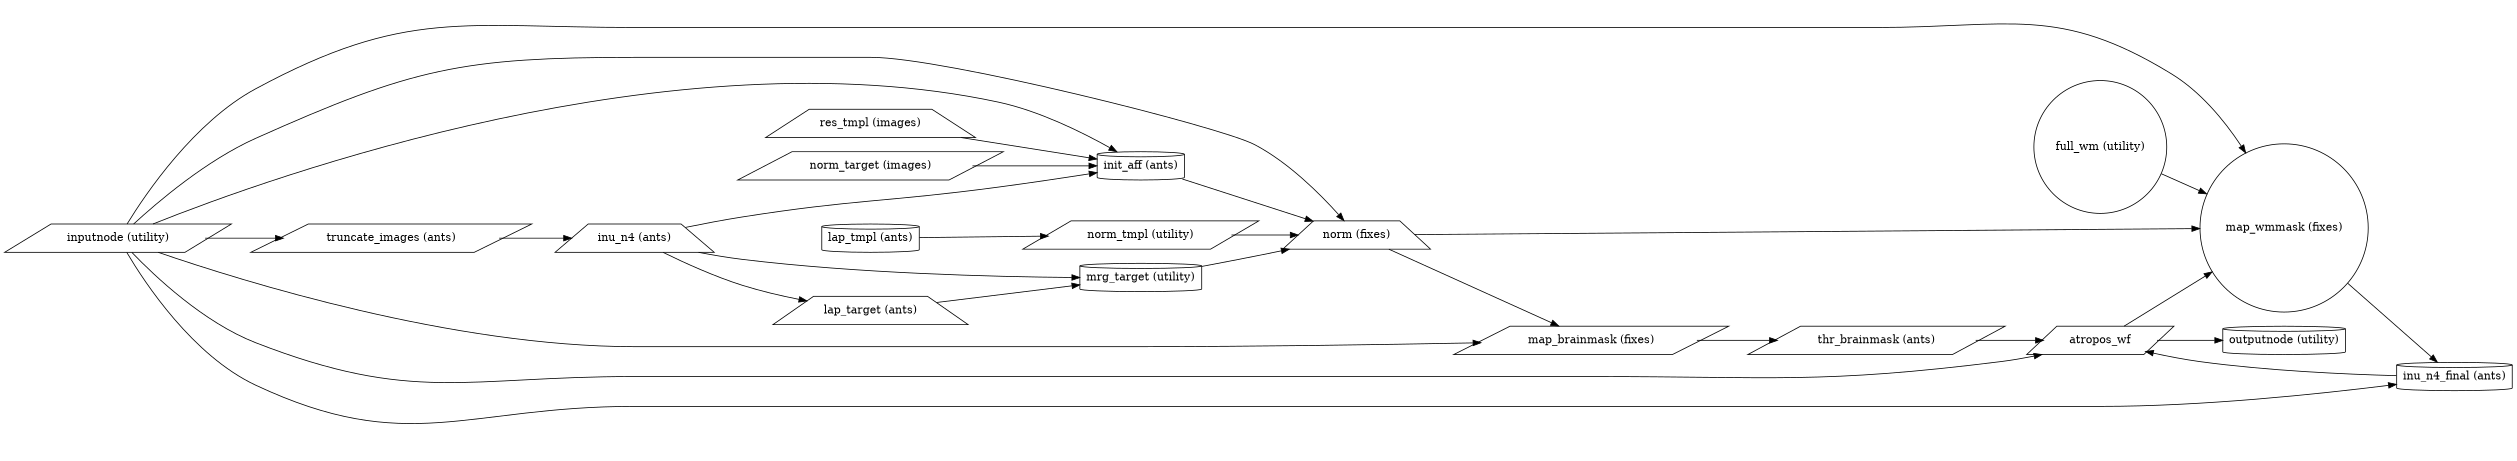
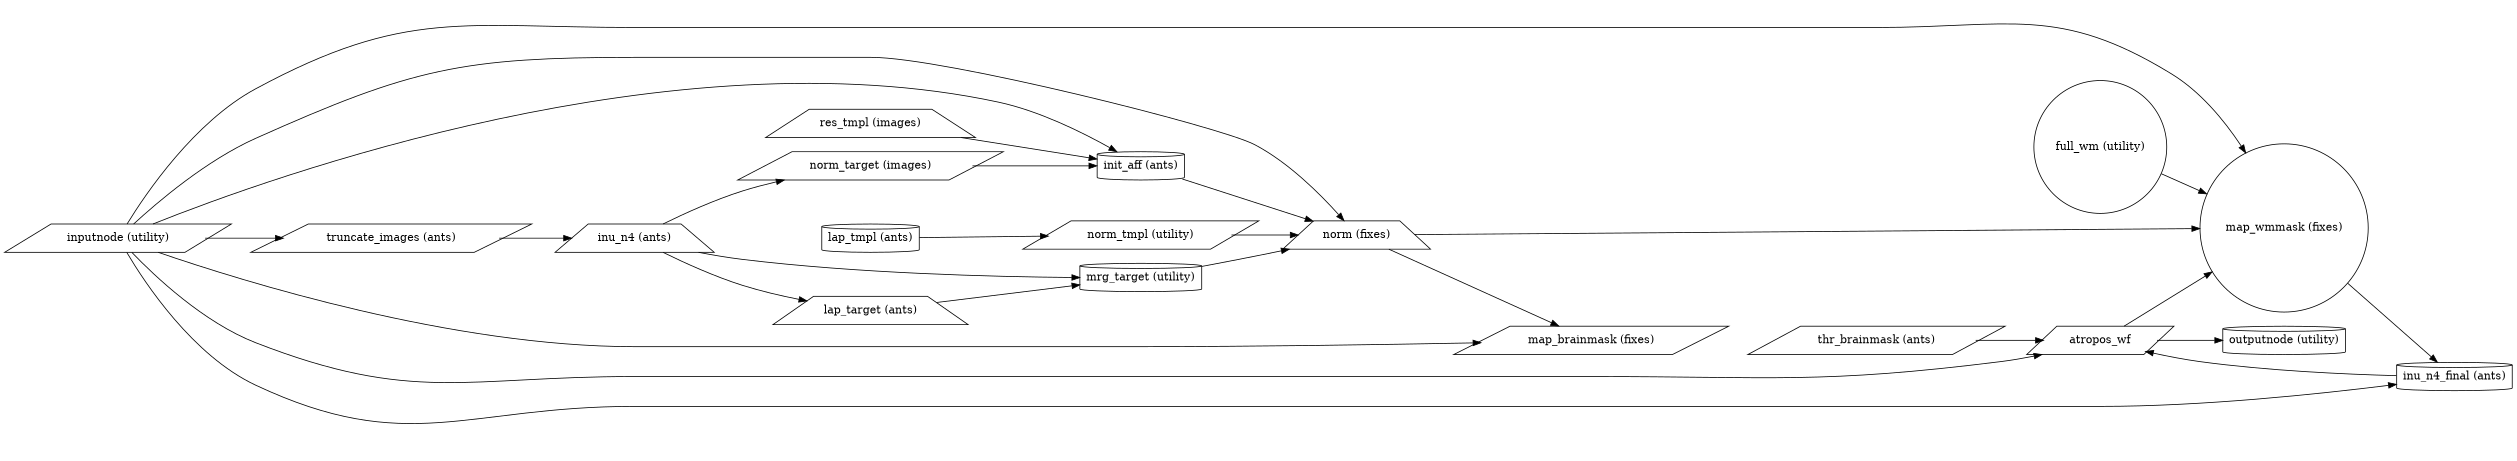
edge "inu_n4 (ants)" -> "init_aff (ants)": now "inu_n4 (ants)" -> "norm_target (images)"
edge "map_brainmask (fixes)" -> "thr_brainmask (ants)": removed
